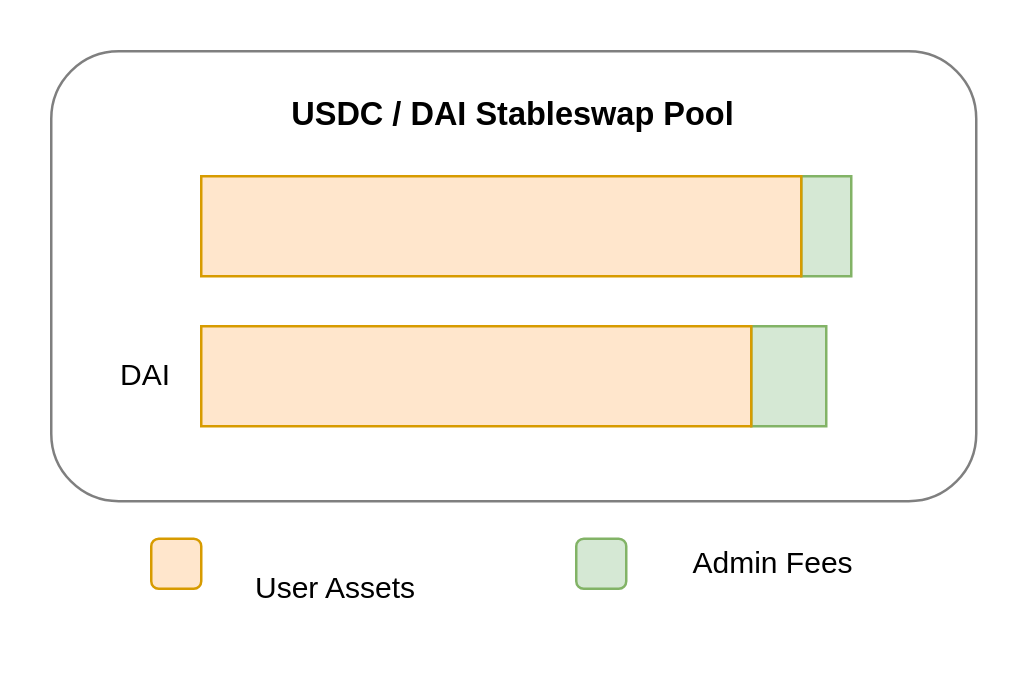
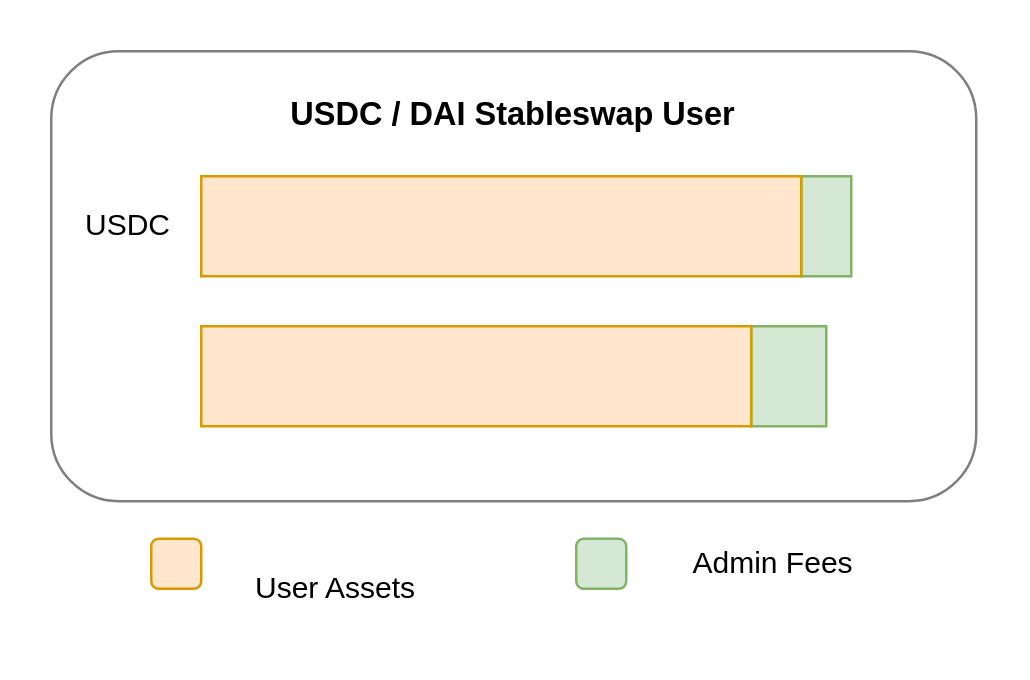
node "USDC / DAI Stableswap Pool": label "USDC / DAI Stableswap Pool" -> "USDC / DAI Stableswap User"
node "USDC": added
node "DAI": removed
